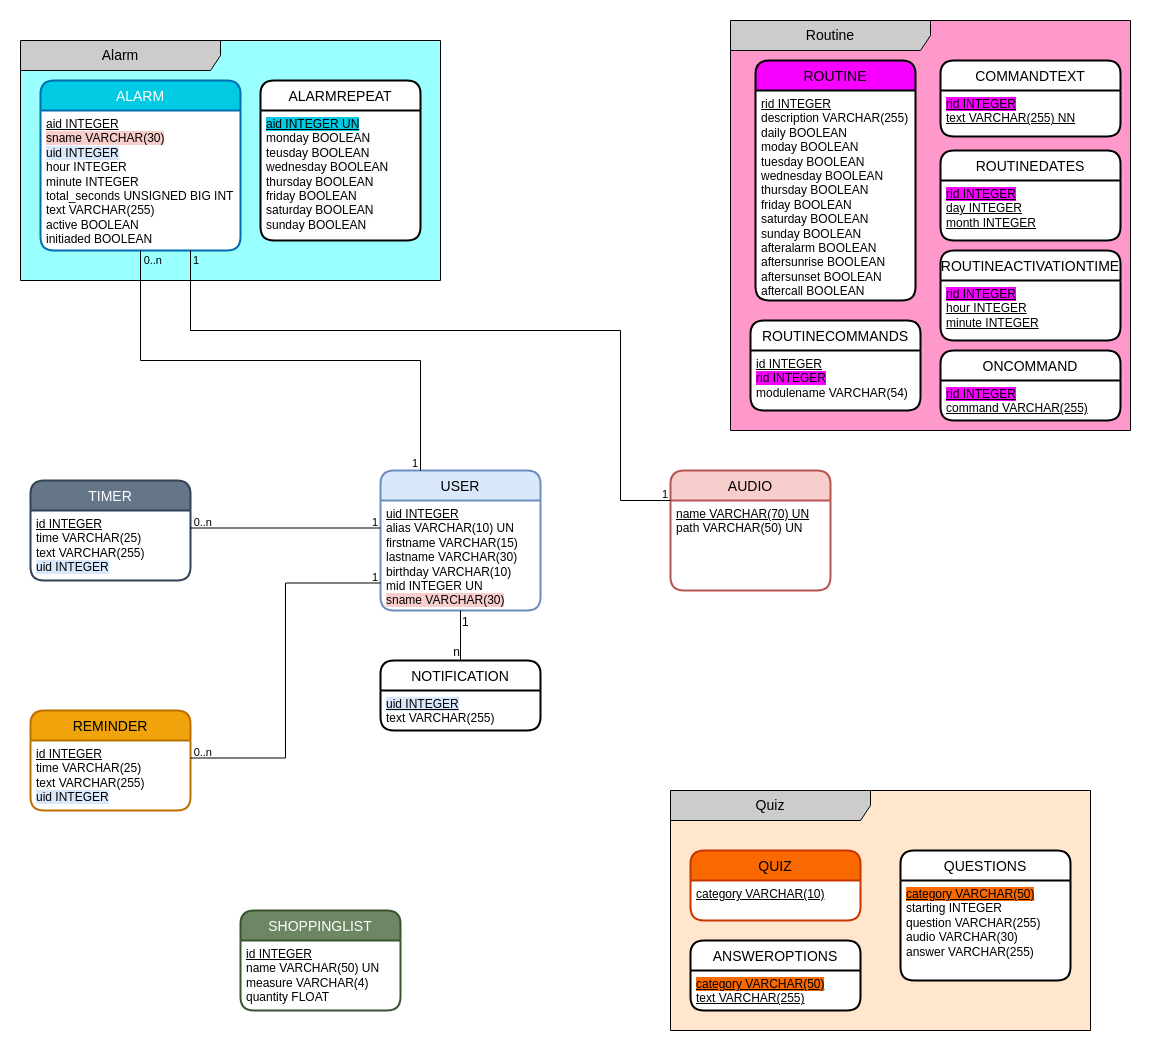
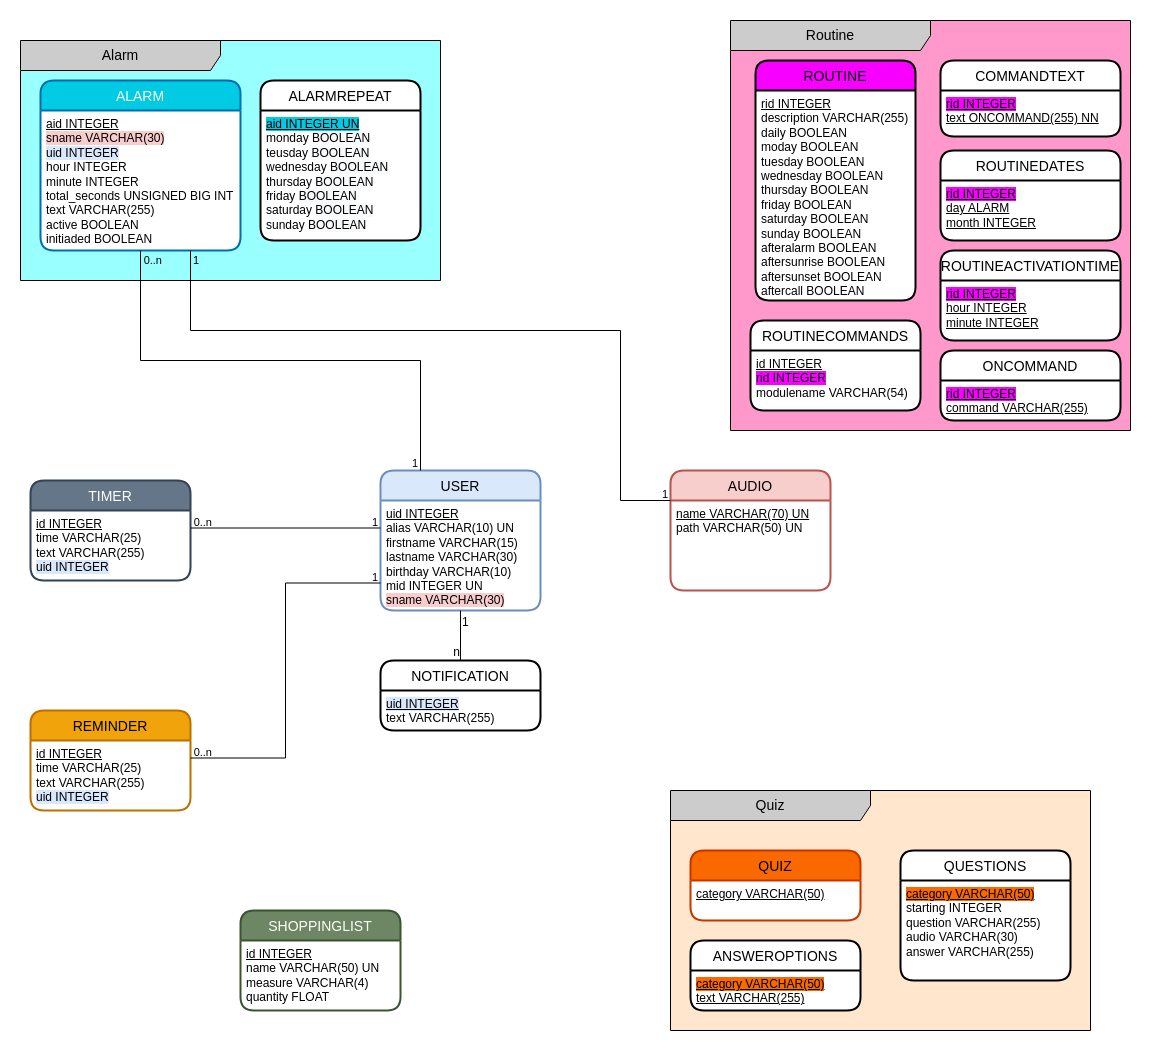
node "rid INTEGER text VARCHAR(255) NN": label "rid INTEGER text VARCHAR(255) NN" -> "rid INTEGER text ONCOMMAND(255) NN"
node "rid INTEGER day INTEGER month INTEGER": label "rid INTEGER day INTEGER month INTEGER" -> "rid INTEGER day ALARM month INTEGER"
node "category VARCHAR(10)": label "category VARCHAR(10)" -> "category VARCHAR(50)"
